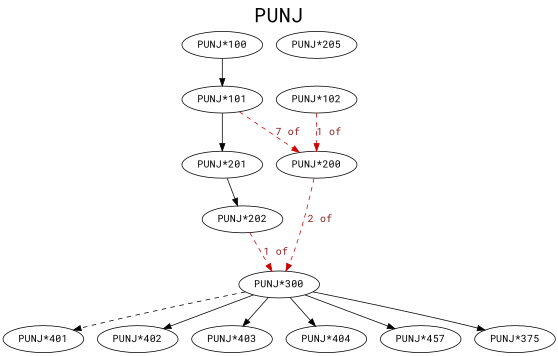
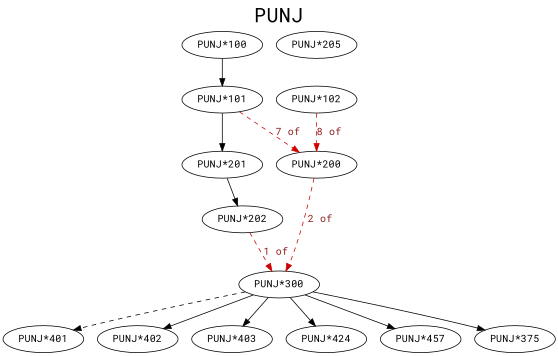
edge "PUNJ*102" -> "PUNJ*200": label "1 of" -> "8 of"
node "PUNJ*404": label "PUNJ*404" -> "PUNJ*424"
